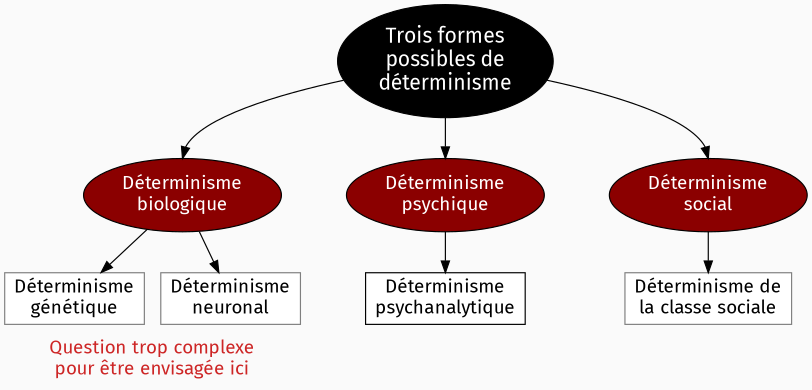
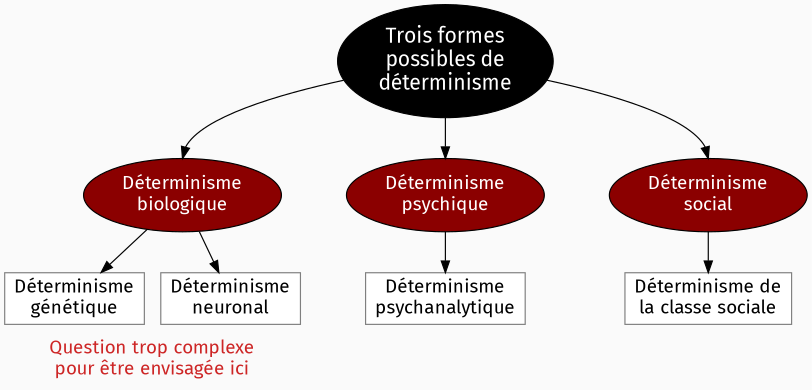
node "Déterminisme psychanalytique": color black -> grey50
